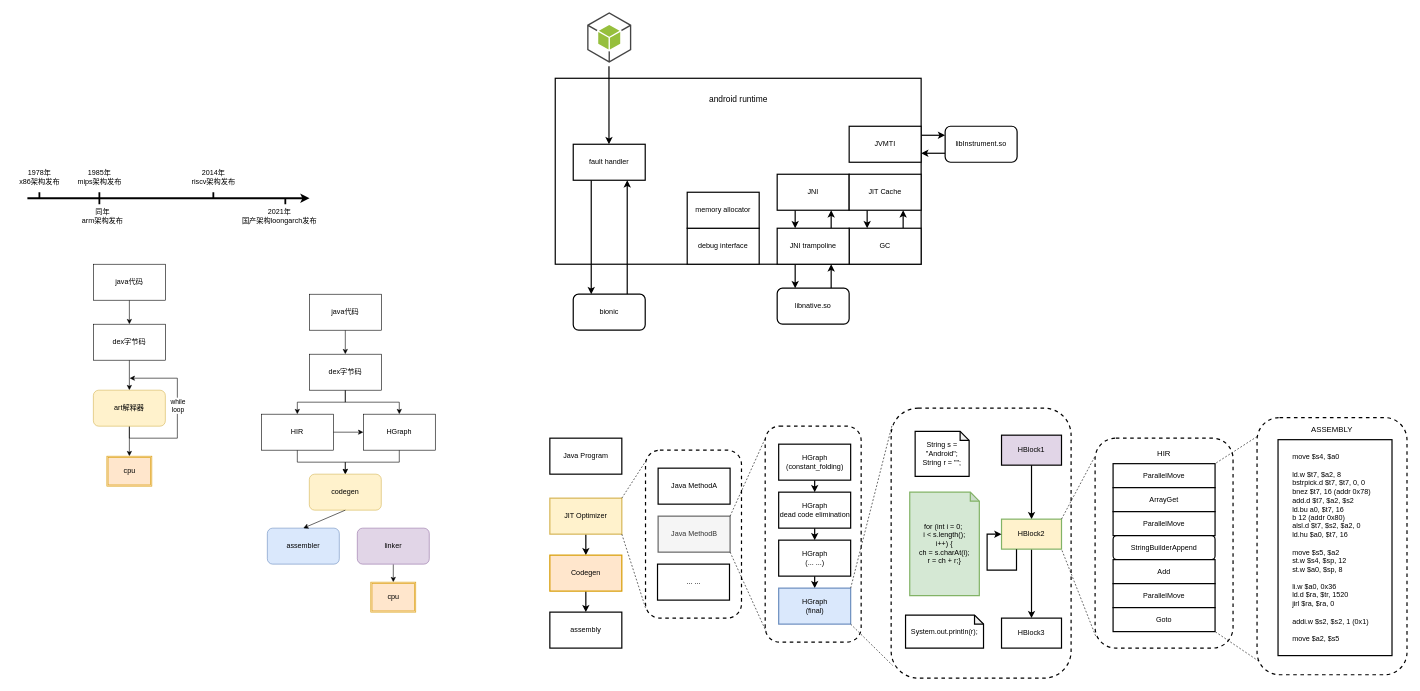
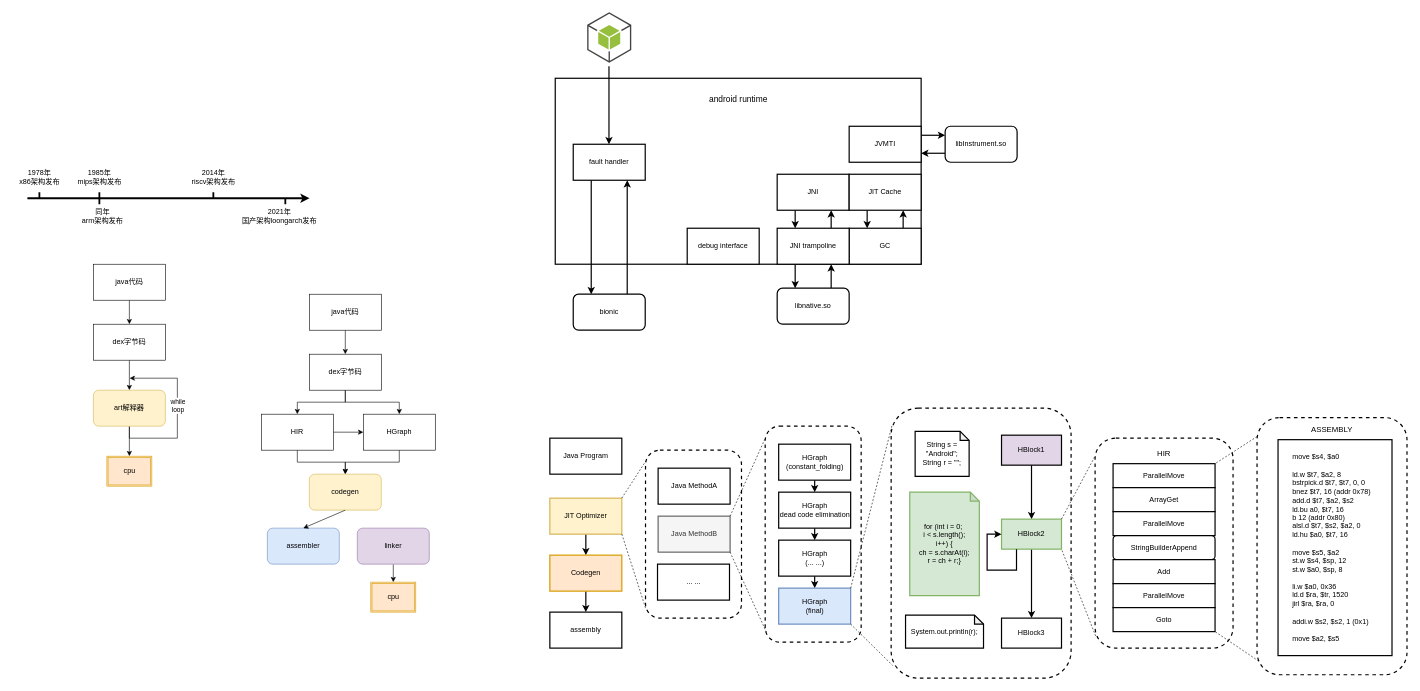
node "memory allocator": removed
node "HBlock2": fillcolor #fff2cc -> #d5e8d4
